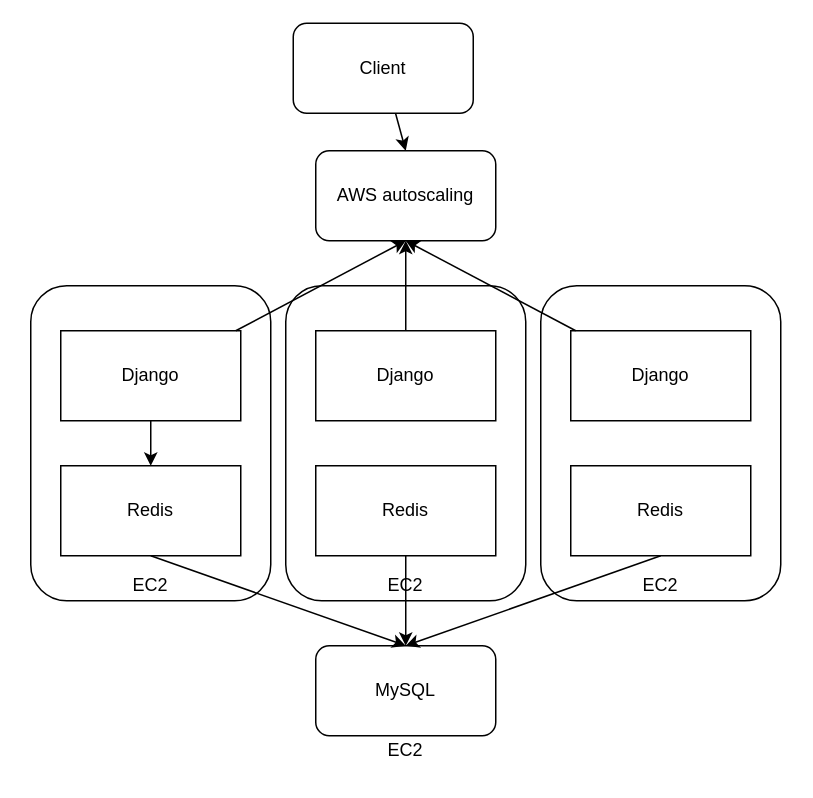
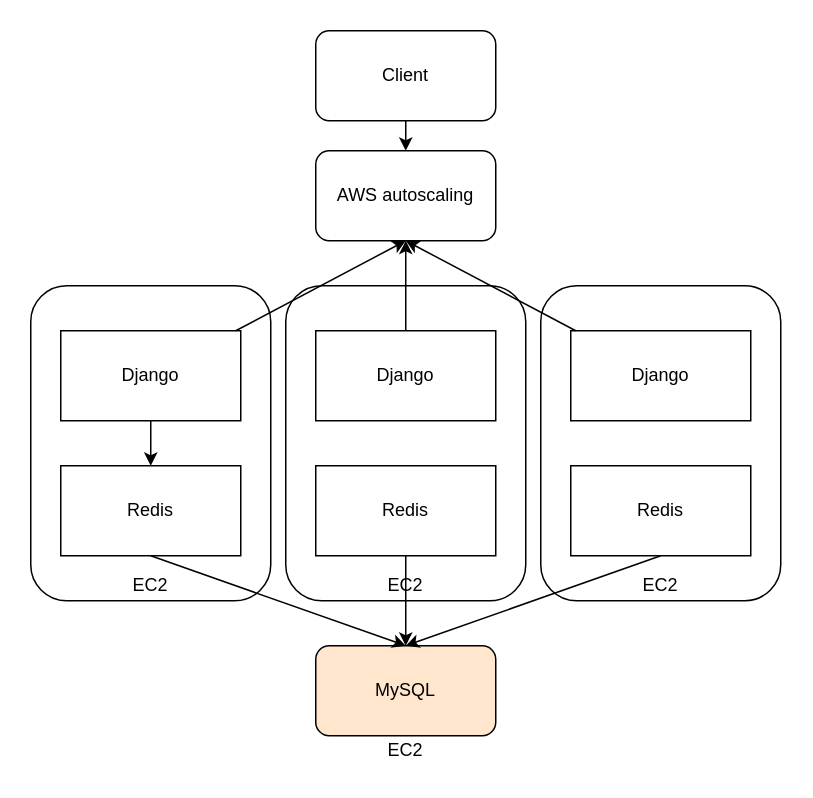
node "Client": moved (383, 68) -> (406, 76)
node "MySQL": fillcolor #ffffff -> #ffe6cc
